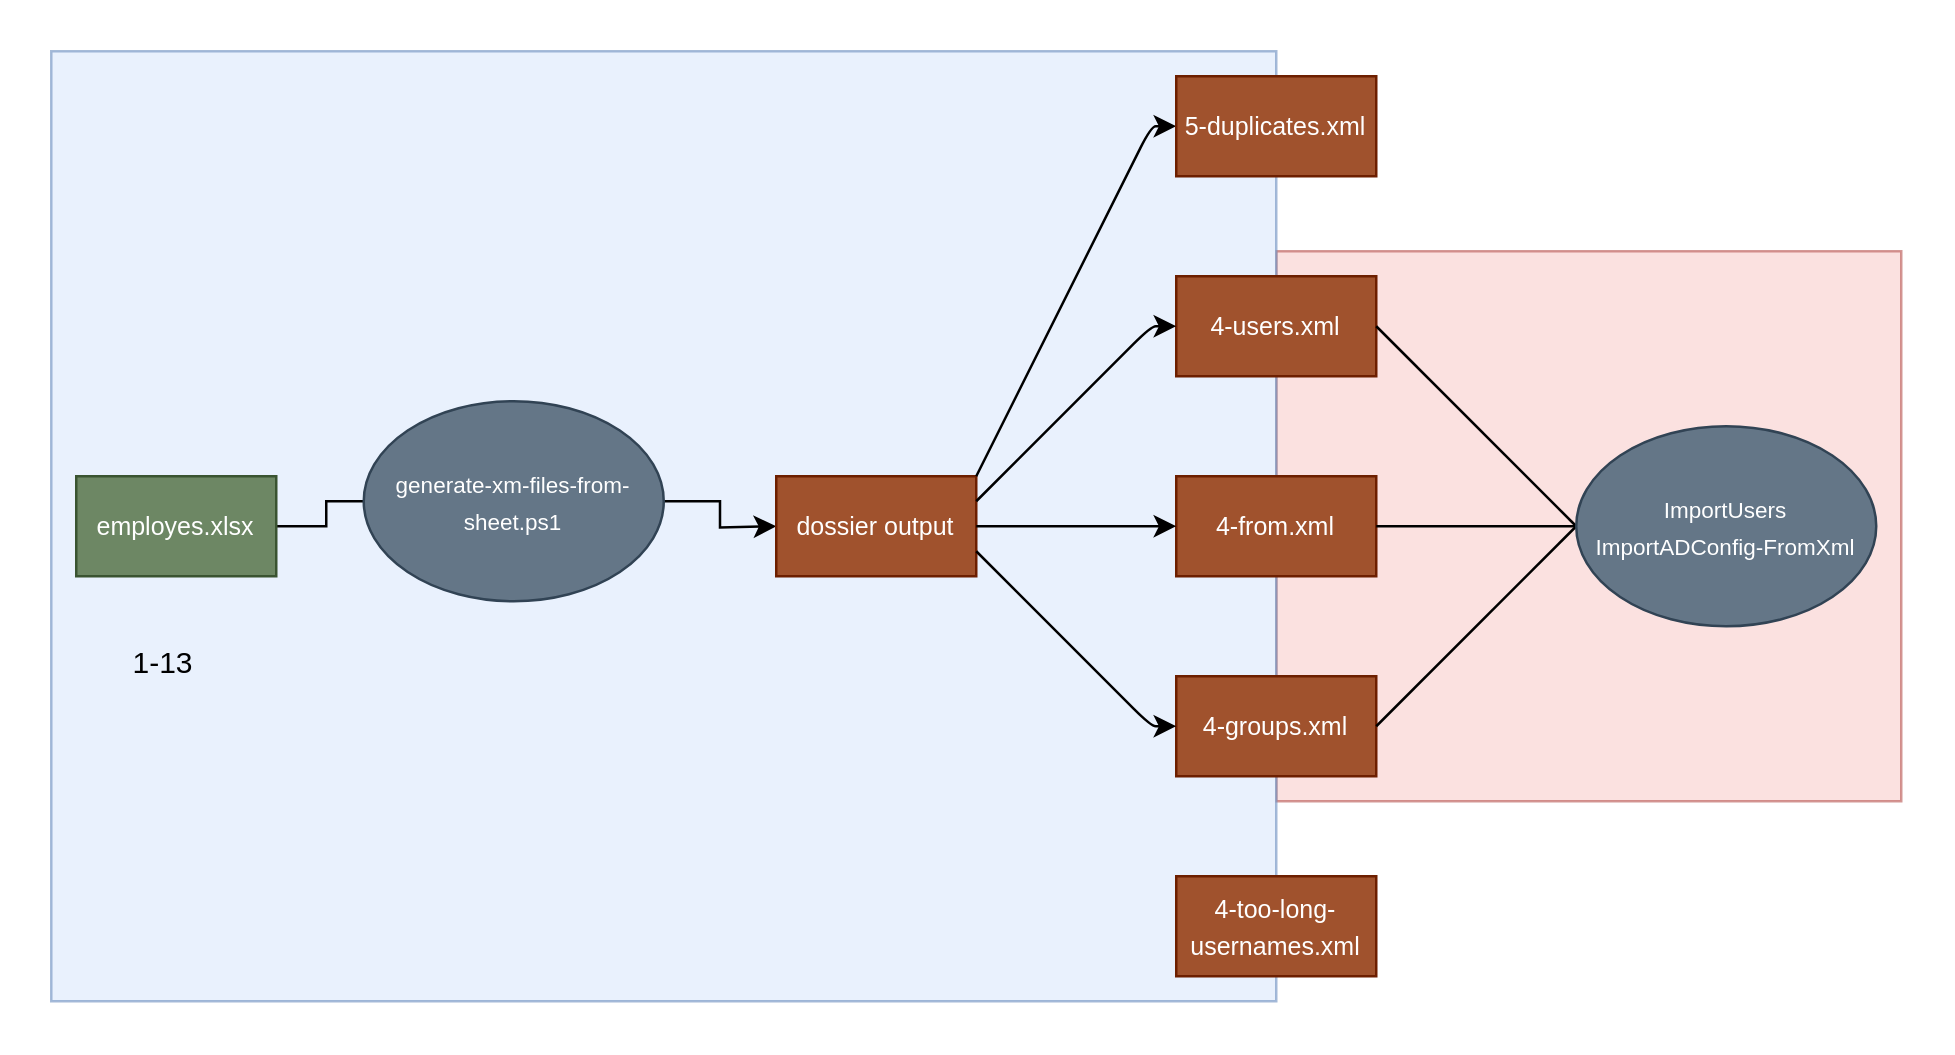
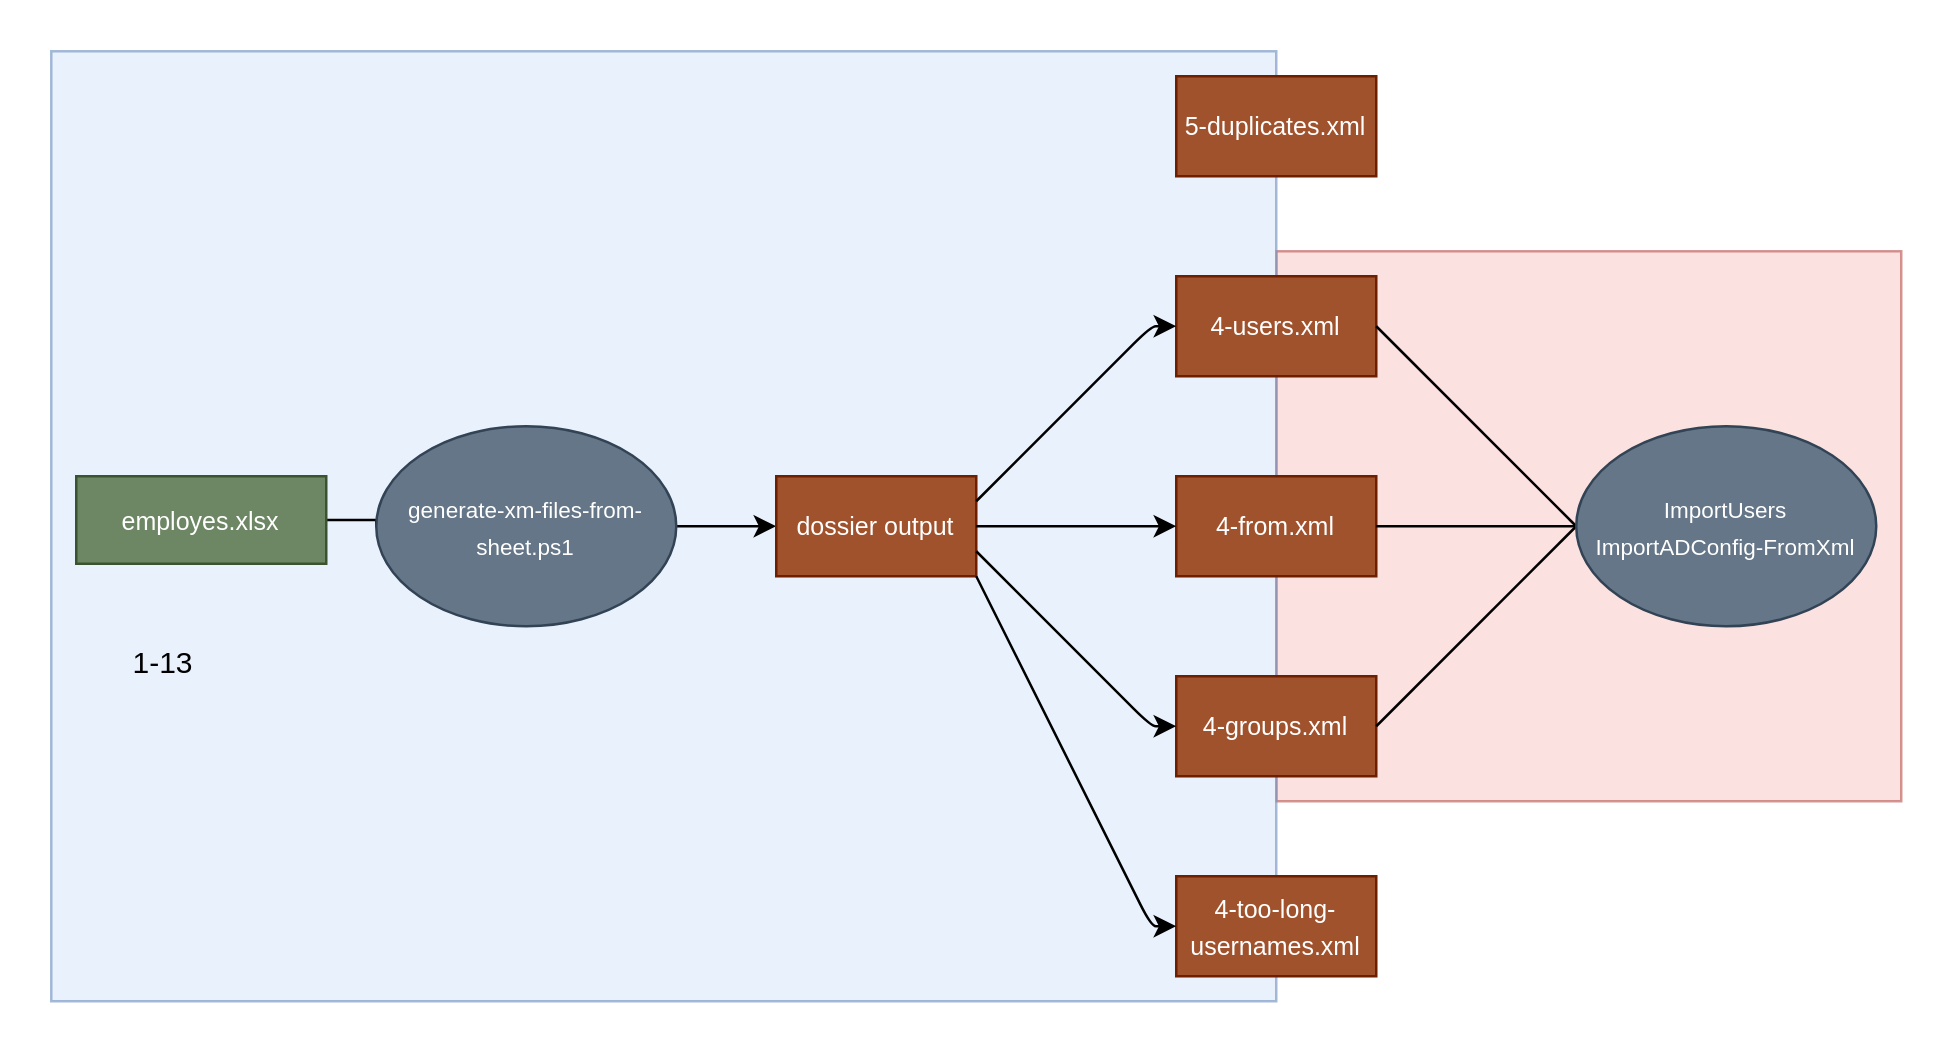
edge "dossier output" -> "5-duplicates.xml": removed
node "generate-xm-files-from-sheet.ps1": moved (514, 501) -> (526, 526)
node "employes.xlsx": size 200x100 -> 250x88
edge "dossier output" -> "4-too-long-usernames.xml": added
